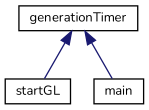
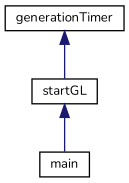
edge "main" -> "generationTimer": now "main" -> "startGL"
